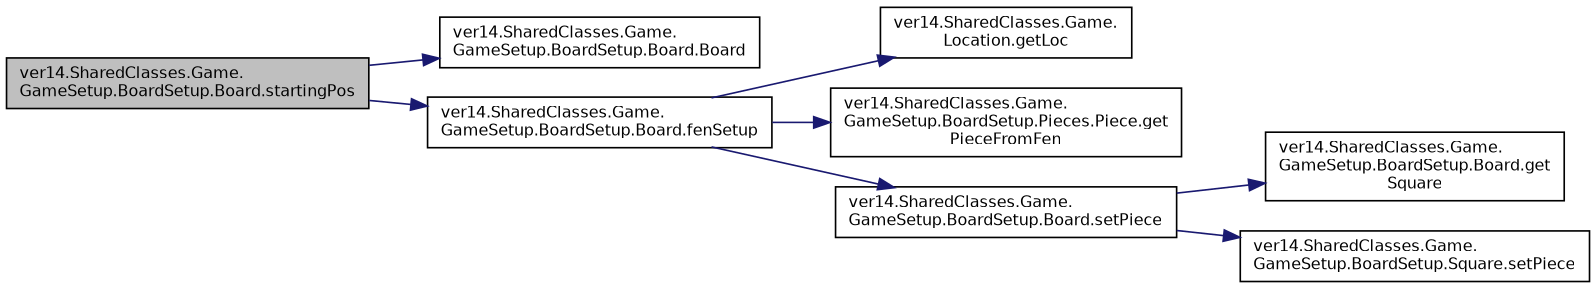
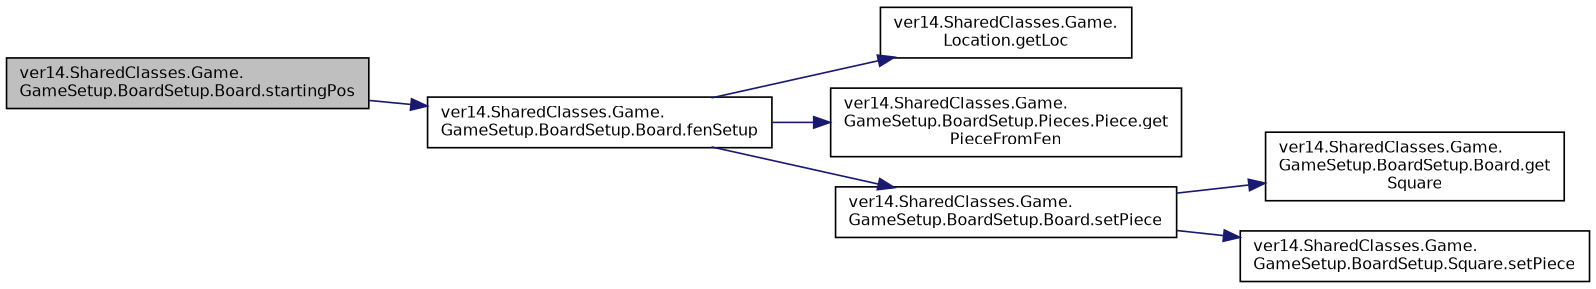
node "ver14.SharedClasses.Game. GameSetup.BoardSetup.Board.Board": removed
